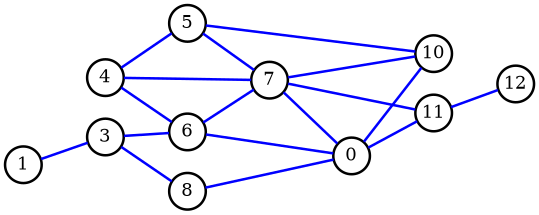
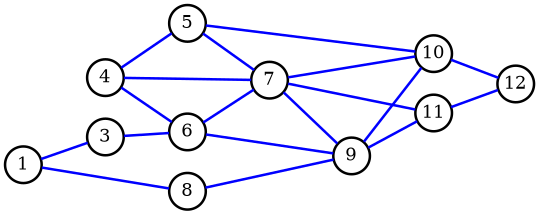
edge "10" -- "12": added
node "0": label "0" -> "9"
edge "3" -- "8": now "1" -- "8"
